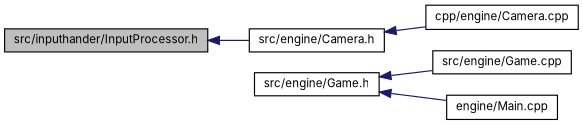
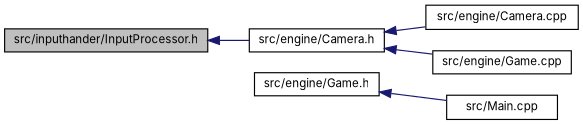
node "cpp/engine/Camera.cpp": label "cpp/engine/Camera.cpp" -> "src/engine/Camera.cpp"
edge "src/engine/Game.cpp" -> "src/engine/Game.h": now "src/engine/Game.cpp" -> "src/engine/Camera.h"
node "engine/Main.cpp": label "engine/Main.cpp" -> "src/Main.cpp"
